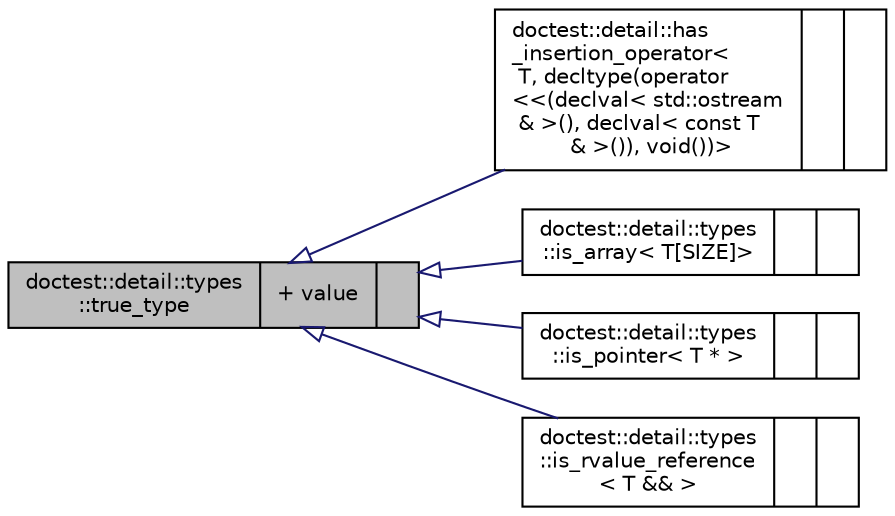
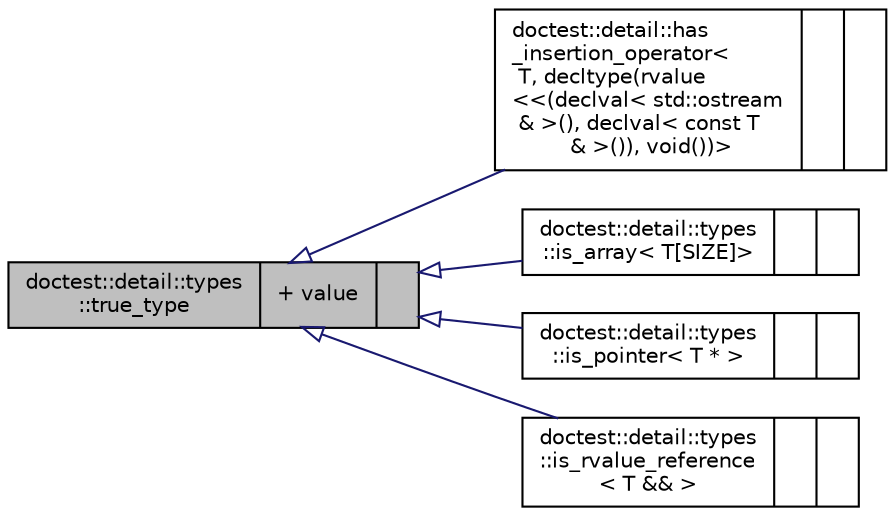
node "doctest::detail::has": text "T, decltype(operator" -> "T, decltype(rvalue"
